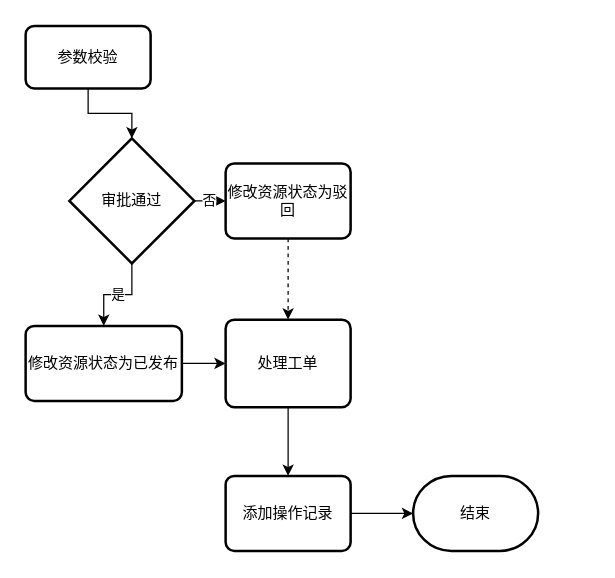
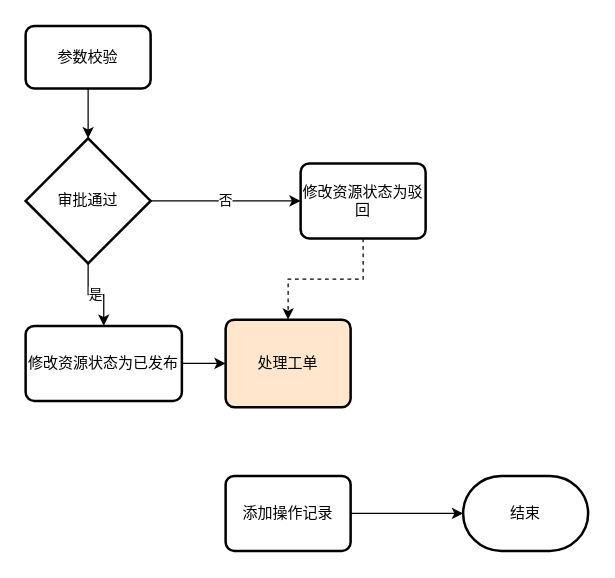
node "审批通过": moved (132, 201) -> (88, 201)
node "修改资源状态为驳回": moved (288, 201) -> (363, 201)
node "处理工单": fillcolor #ffffff -> #ffe6cc
edge "处理工单" -> "添加操作记录": removed
node "结束": moved (476, 513) -> (526, 513)
